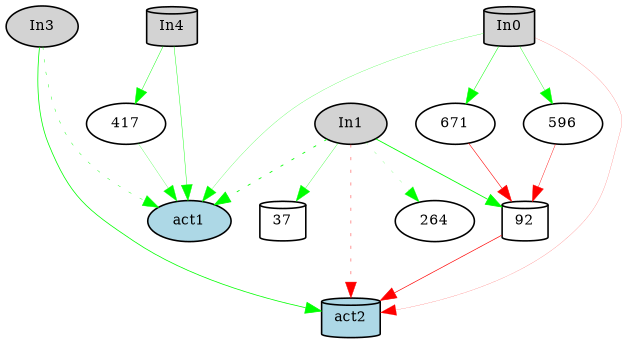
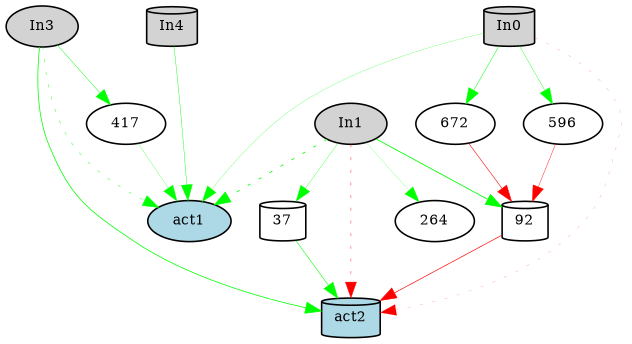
edge "In4" -> "417": now "In3" -> "417"
node "671": label "671" -> "672"
edge "In1" -> "264": style dotted -> solid
edge "In0" -> "act2": style solid -> dotted
edge "37" -> "act2": added
